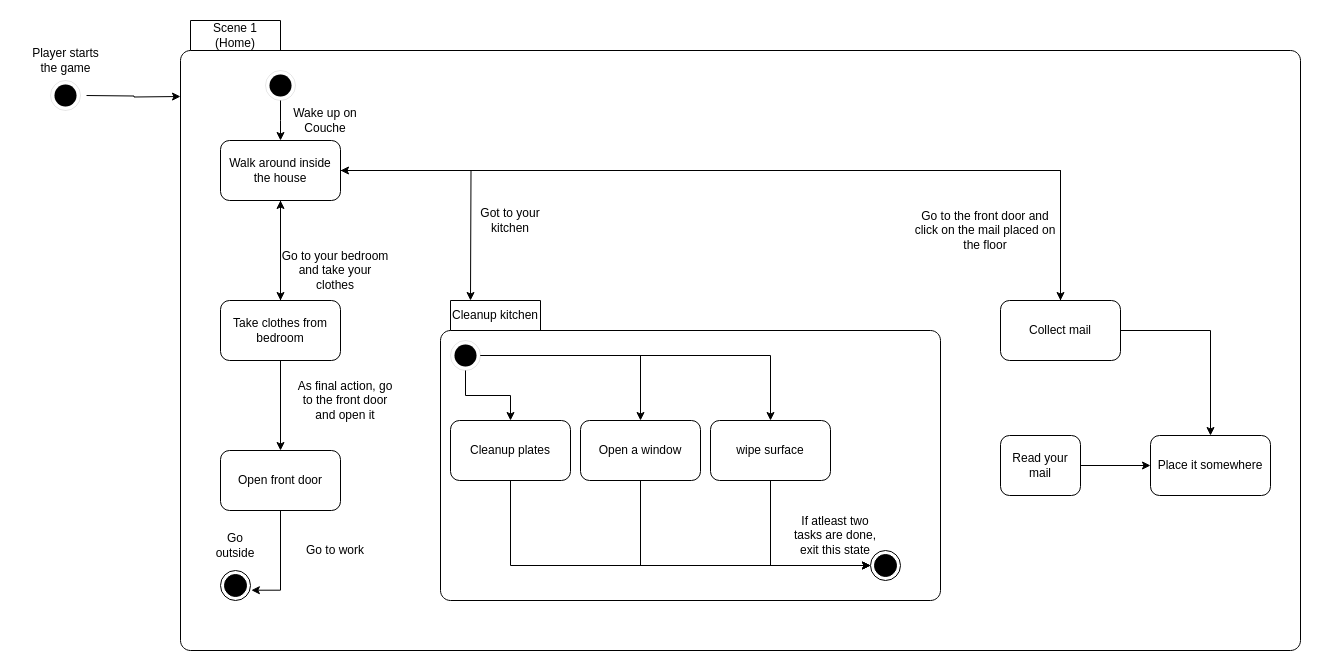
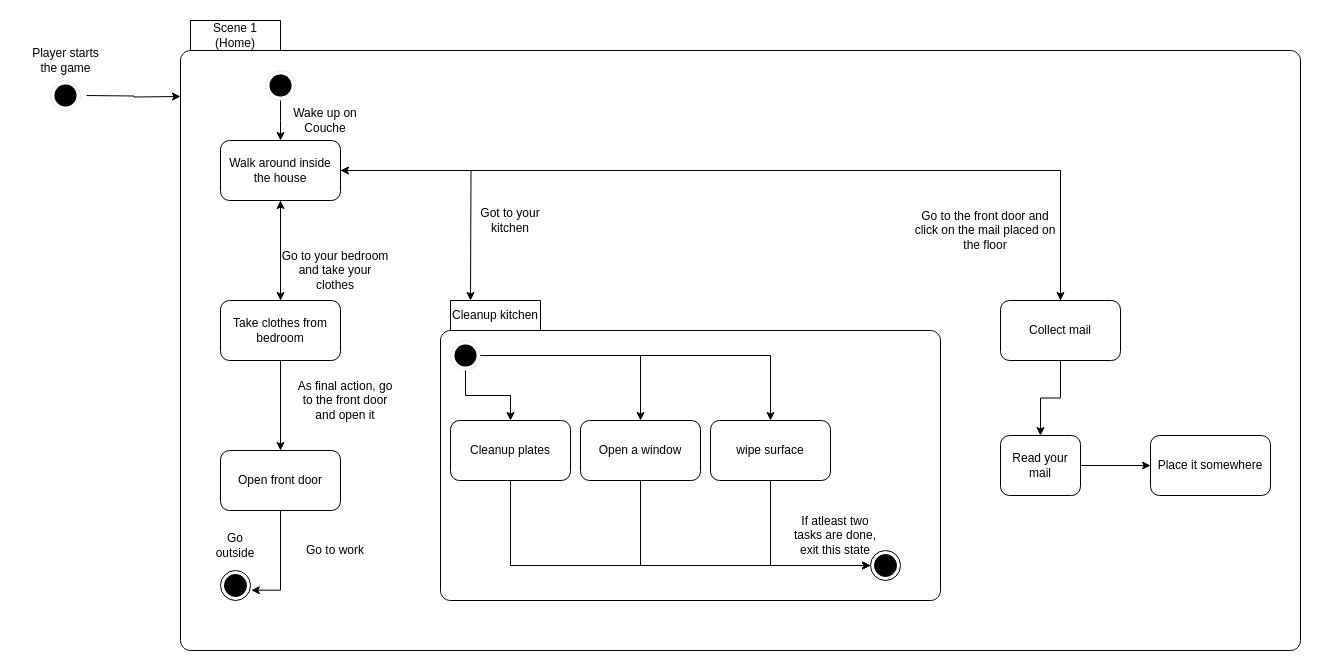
edge "Collect mail" -> "Place it somewhere": now "Collect mail" -> "Read your mail"
